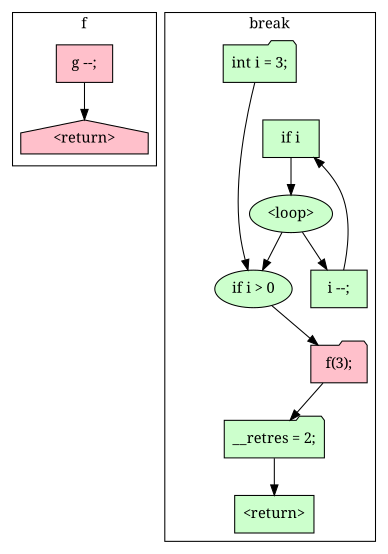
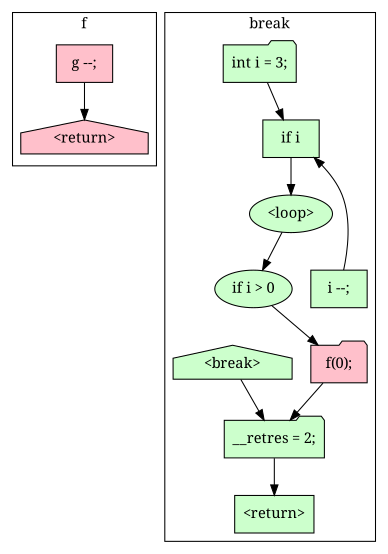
edge "int i = 3;" -> "if i > 0": now "int i = 3;" -> "if i"
edge "<loop>" -> "i --;": removed
node "<break>": added
node "f(3);": label "f(3);" -> "f(0);"
